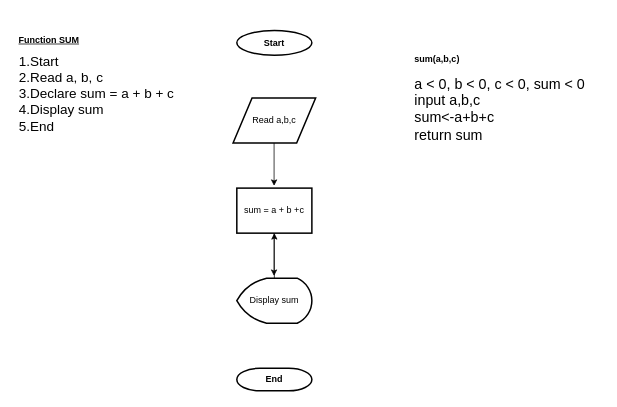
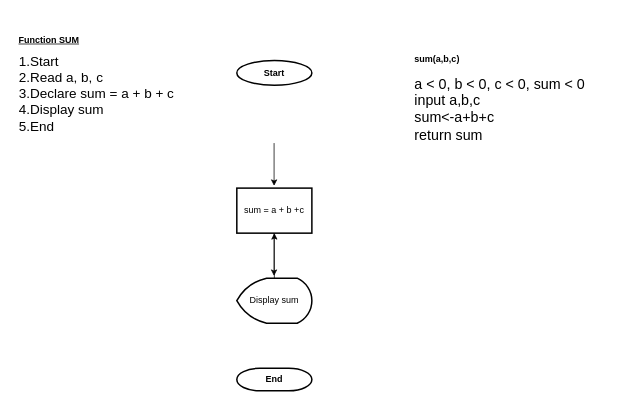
node "Start": moved (274, 43) -> (274, 73)
node "Read a,b,c": removed
